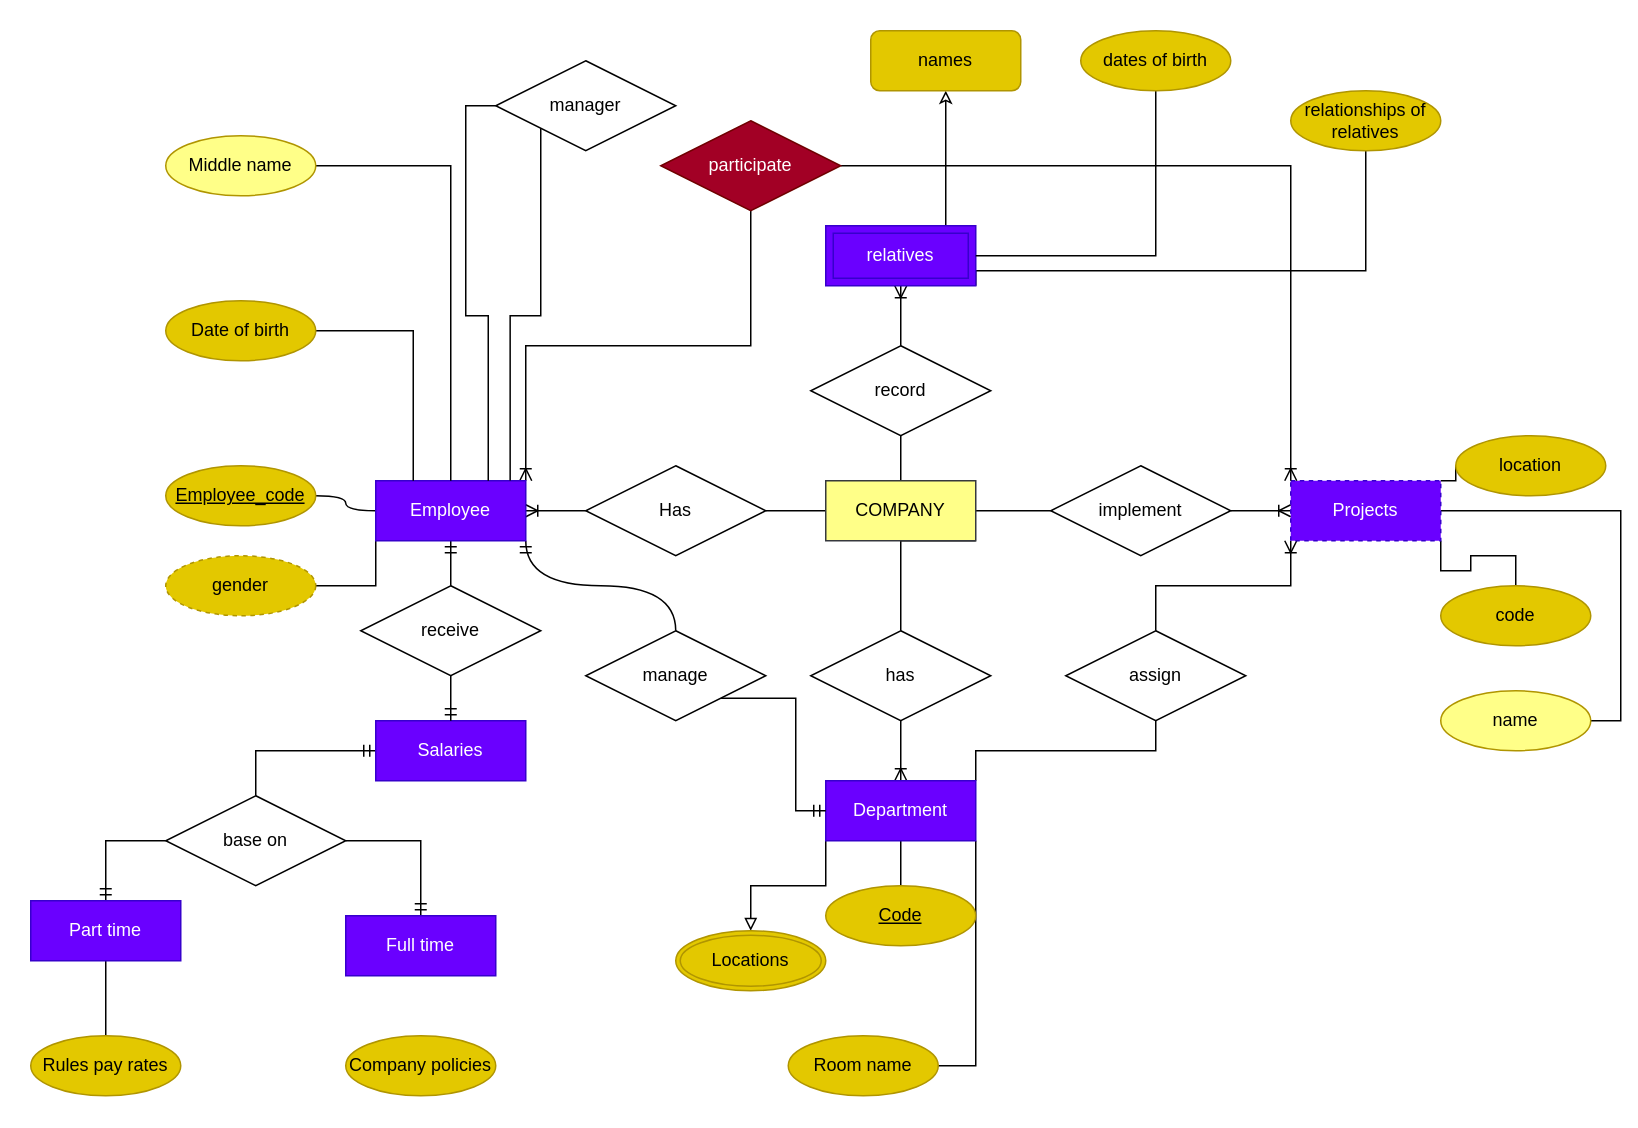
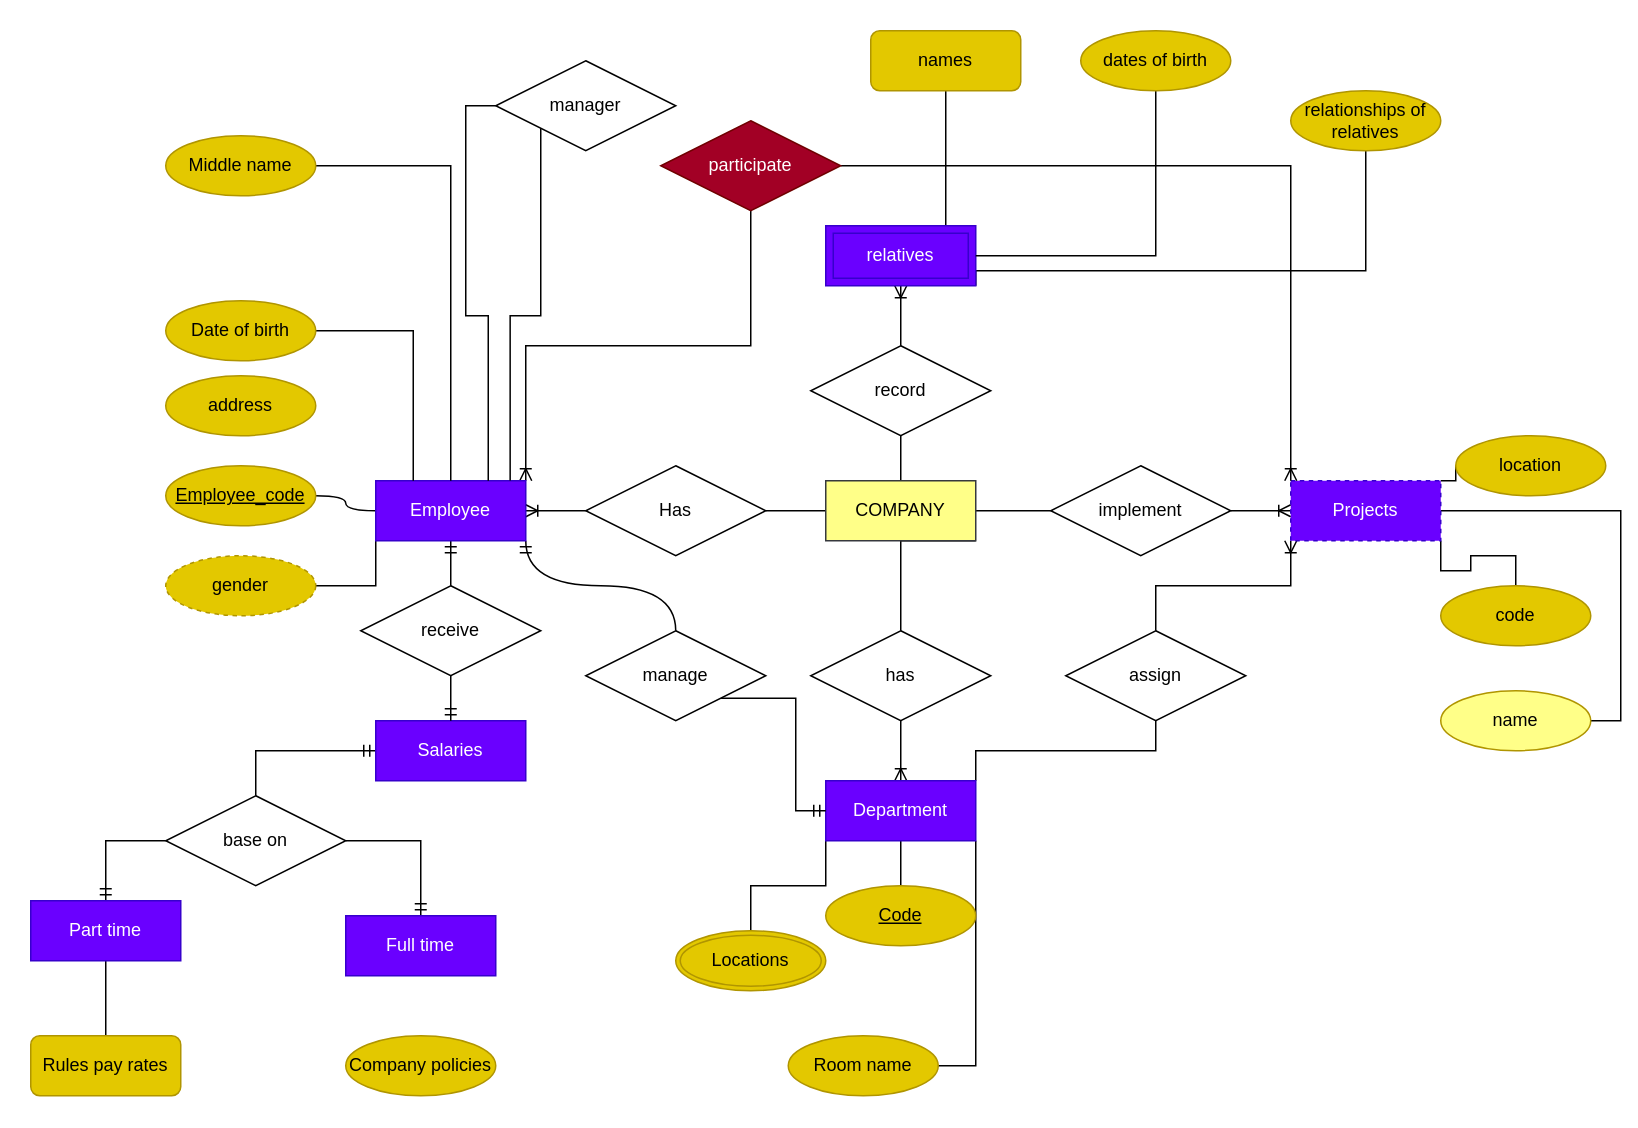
edge "relatives" -> "names": arrowhead classic -> none
node "Middle name": fillcolor #ffff88 -> #e3c800
node "address": added
edge "Department" -> "Locations": arrowhead block -> none
node "Rules pay rates": shape ellipse -> rounded rectangle
